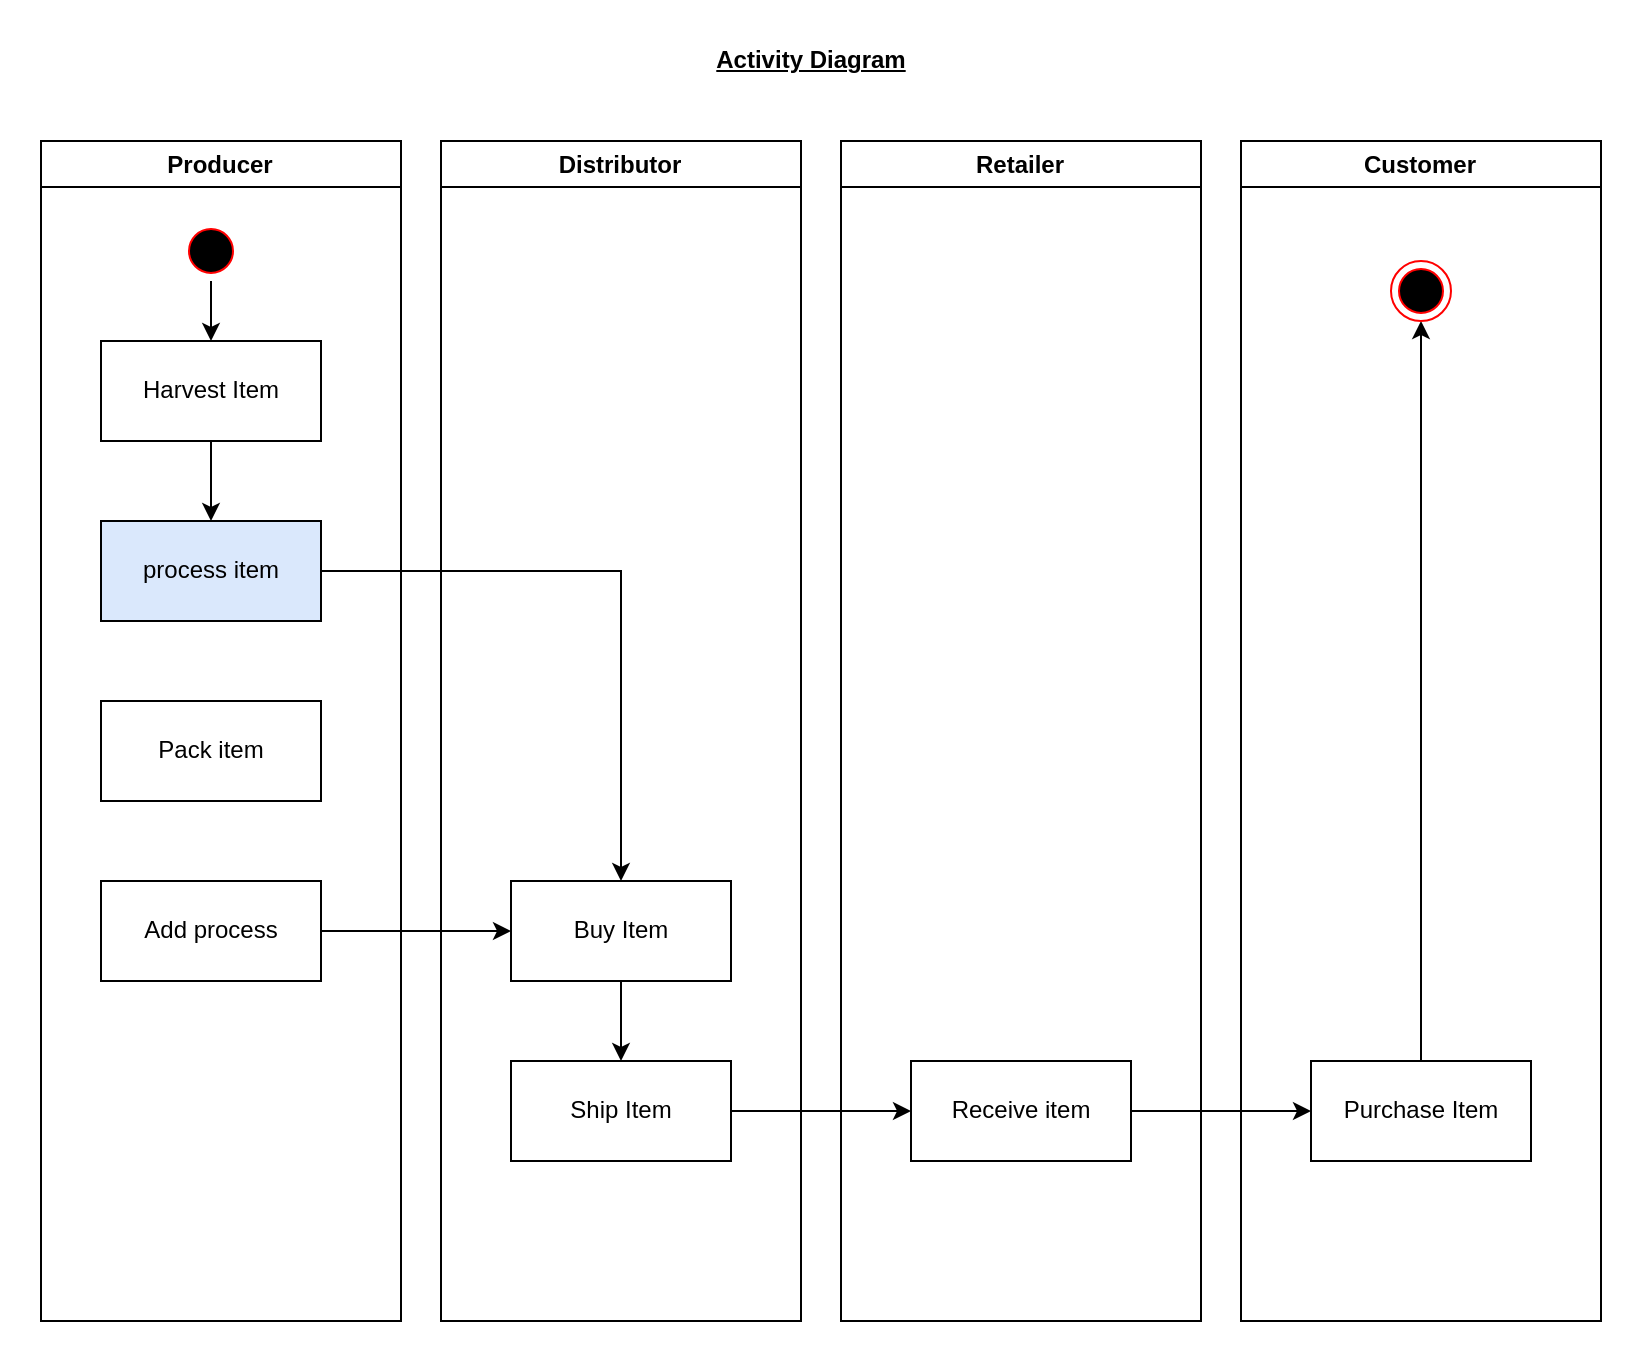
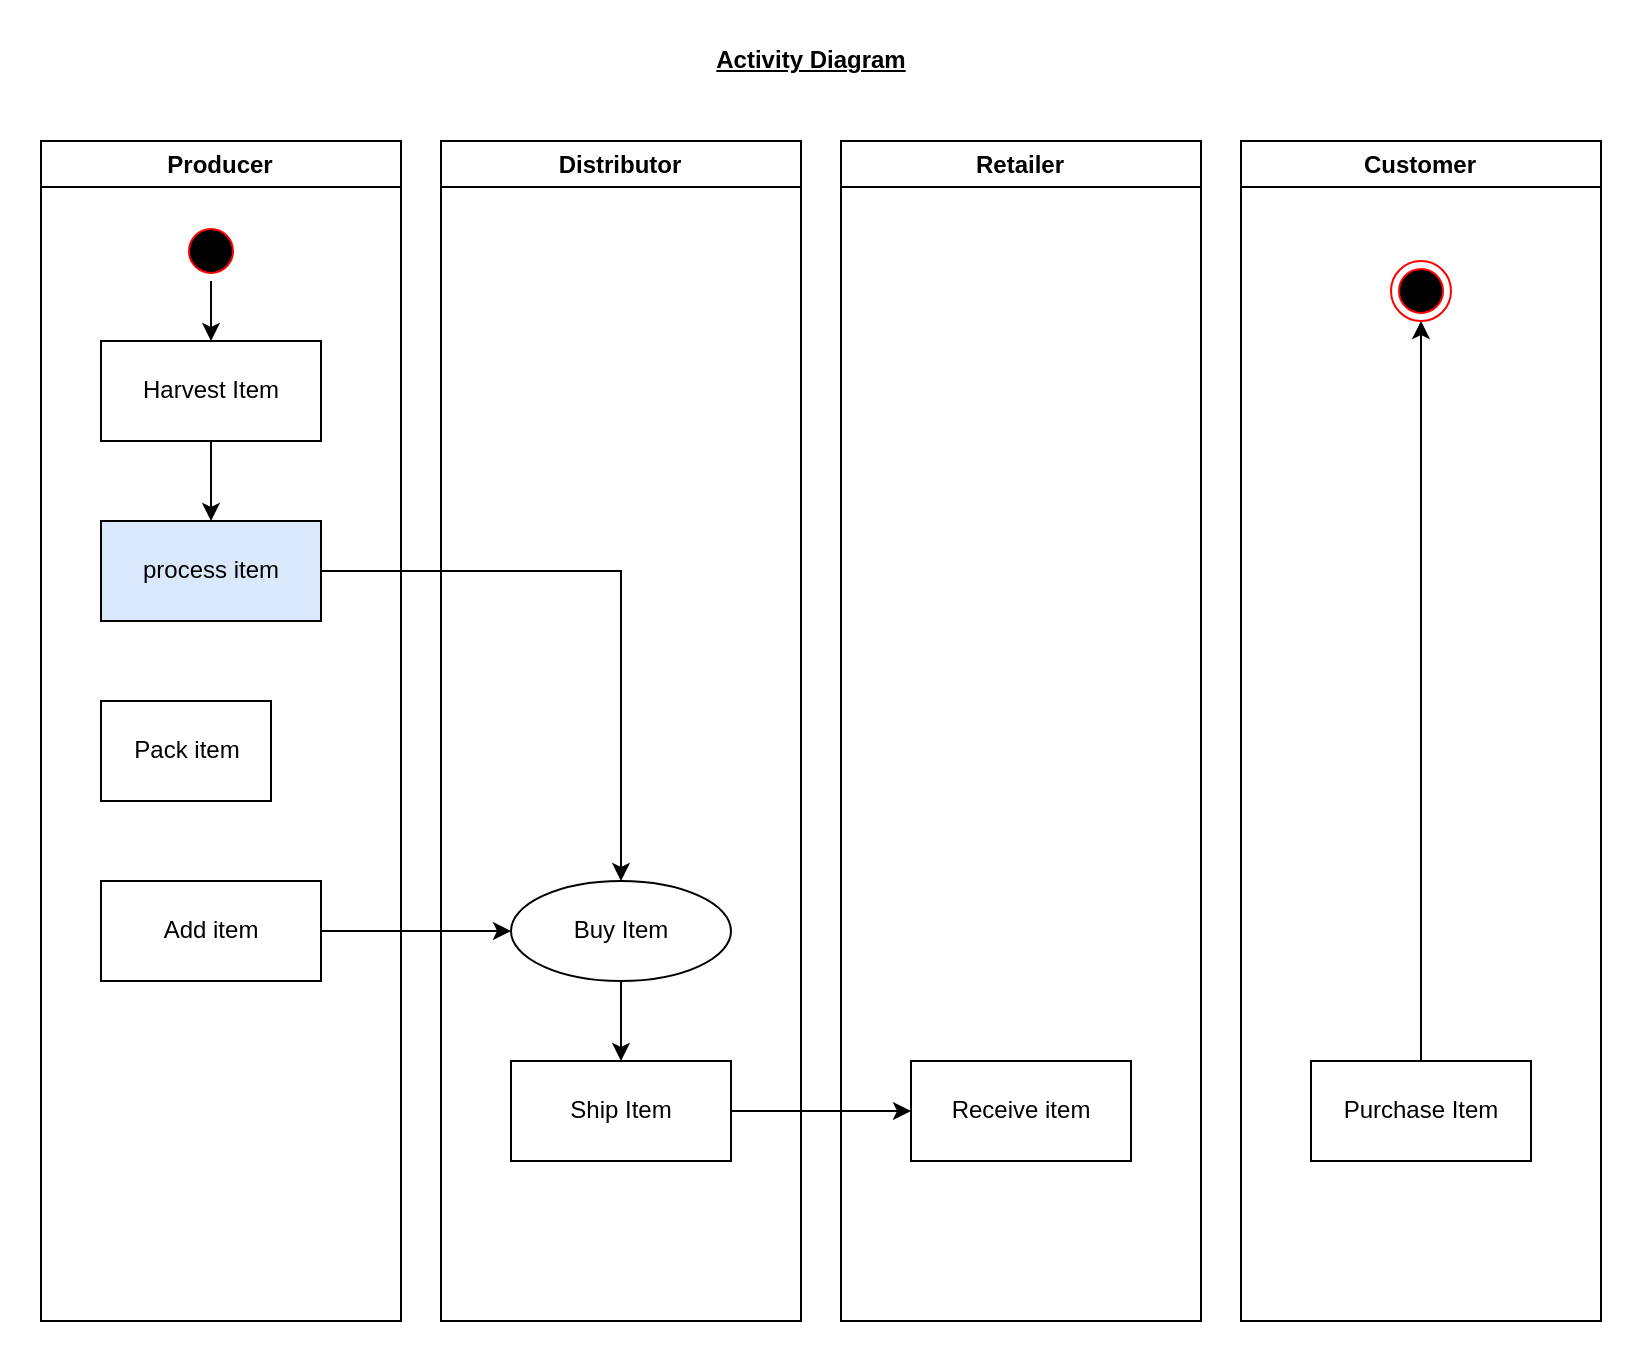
node "Pack item": size 220x100 -> 170x100
node "Add process": label "Add process" -> "Add item"
node "Buy Item": shape rectangle -> ellipse
edge "Receive item" -> "Purchase Item": removed
